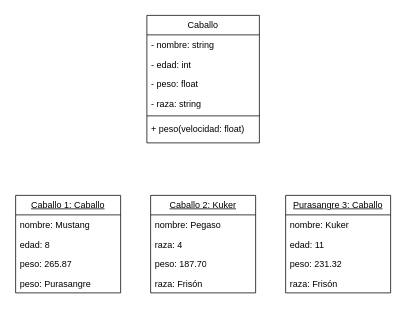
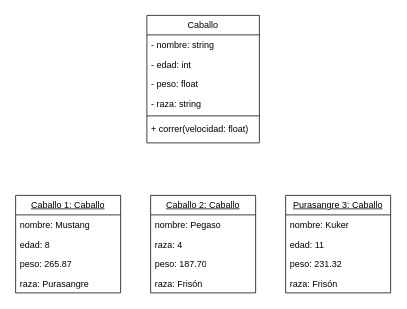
node "+ peso(velocidad: float)": label "+ peso(velocidad: float)" -> "+ correr(velocidad: float)"
node "Caballo 2: Kuker": label "Caballo 2: Kuker" -> "Caballo 2: Caballo"
node "peso: Purasangre": label "peso: Purasangre" -> "raza: Purasangre"
